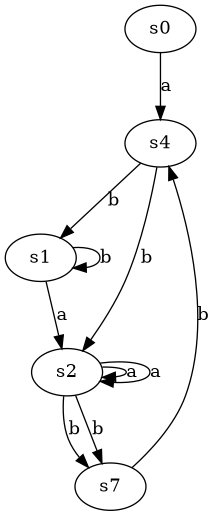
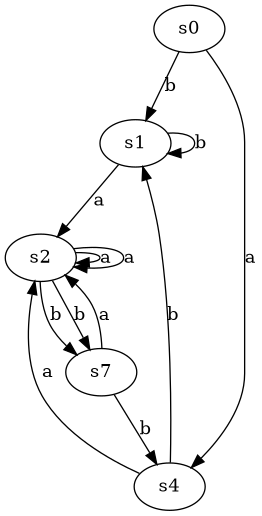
edge "s0" -> "s1": added, label "b"
edge "s4" -> "s2": label "b" -> "a"
edge "s7" -> "s2": added, label "a"
